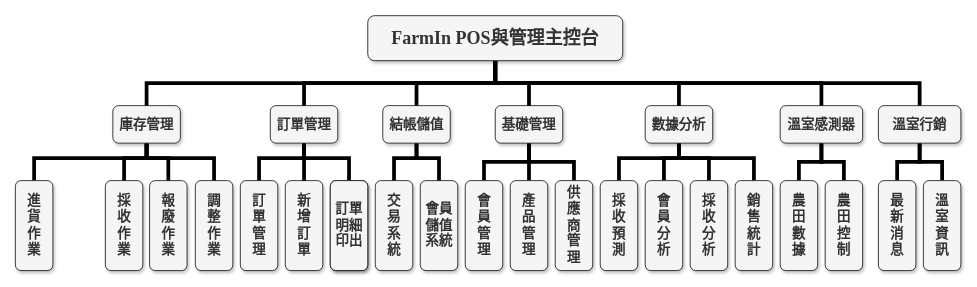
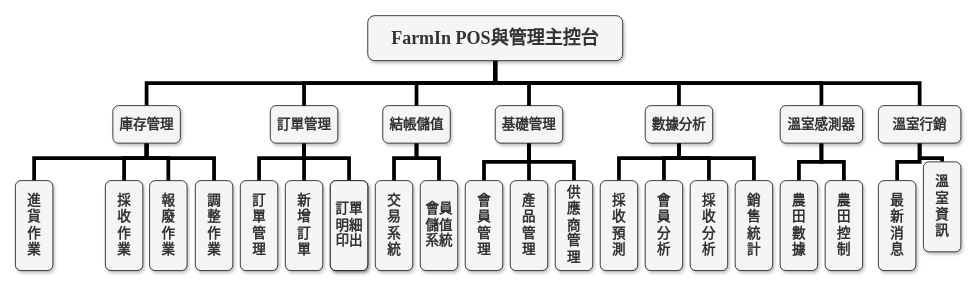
node "溫室資訊": moved (942, 225) -> (942, 207)
